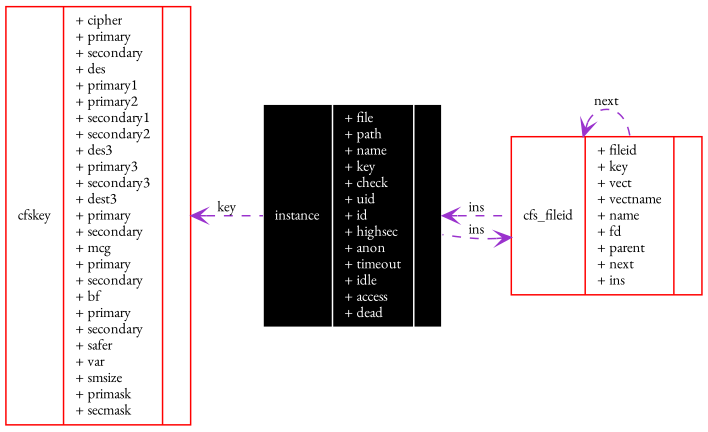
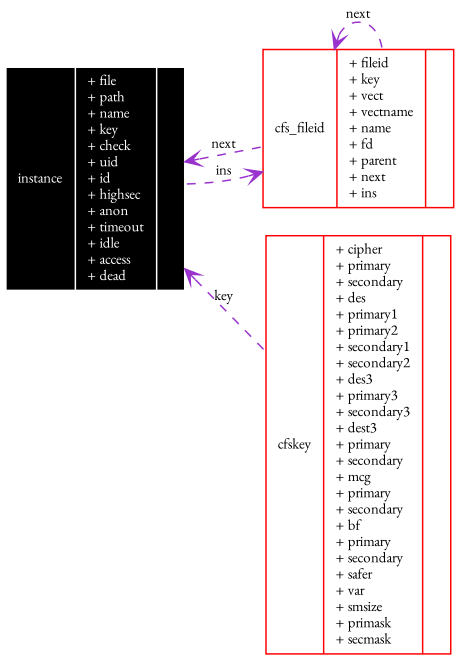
edge "cfs_fileid" -> "instance": label "ins" -> "next"
edge "instance" -> "cfskey": reversed
